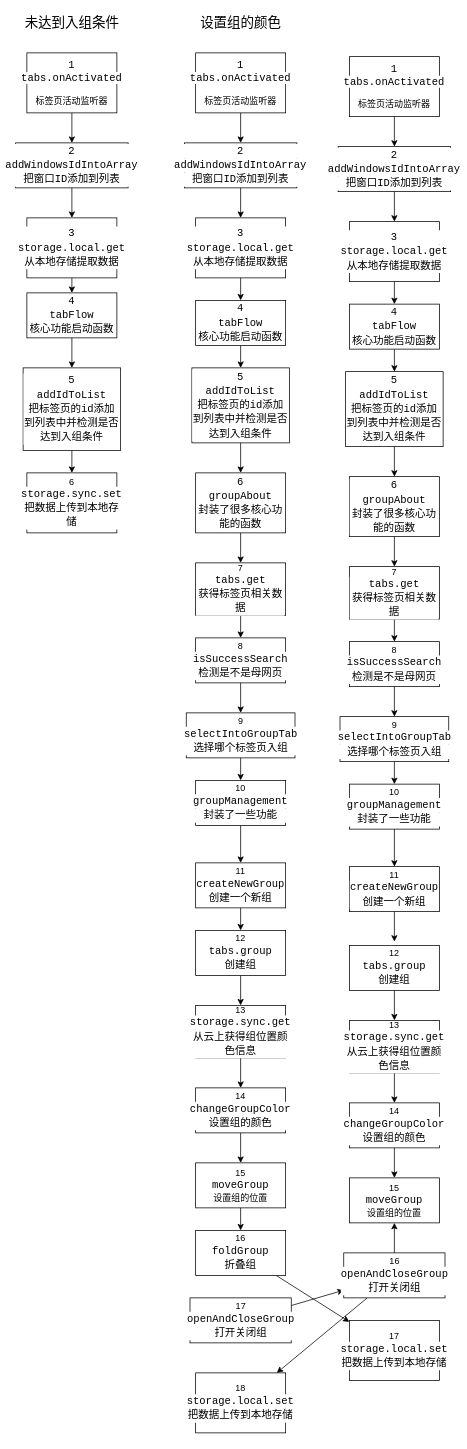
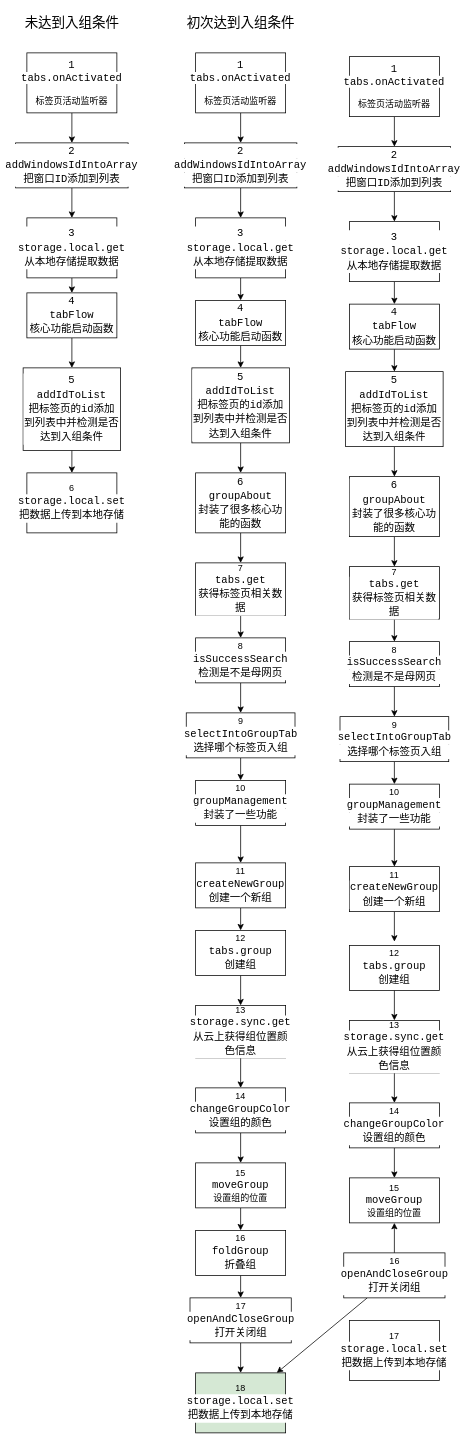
node "设置组的颜色": label "设置组的颜色" -> "初次达到入组条件"
node "6 storage.sync.set 把数据上传到本地存储": label "6 storage.sync.set 把数据上传到本地存储" -> "6 storage.local.set 把数据上传到本地存储"
edge "16 foldGroup 折叠组" -> "17 storage.local.set 把数据上传到本地存储": now "16 foldGroup 折叠组" -> "17 openAndCloseGroup 打开关闭组"
edge "17 openAndCloseGroup 打开关闭组" -> "16 openAndCloseGroup 打开关闭组": now "17 openAndCloseGroup 打开关闭组" -> "18 storage.local.set 把数据上传到本地存储"
node "18 storage.local.set 把数据上传到本地存储": fillcolor #ffffff -> #d5e8d4
